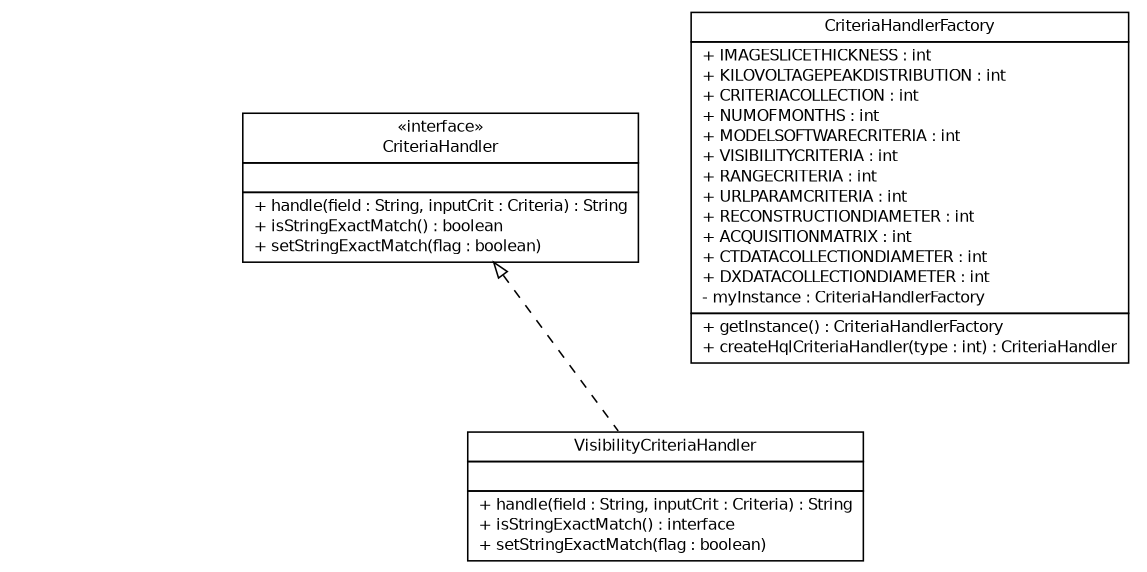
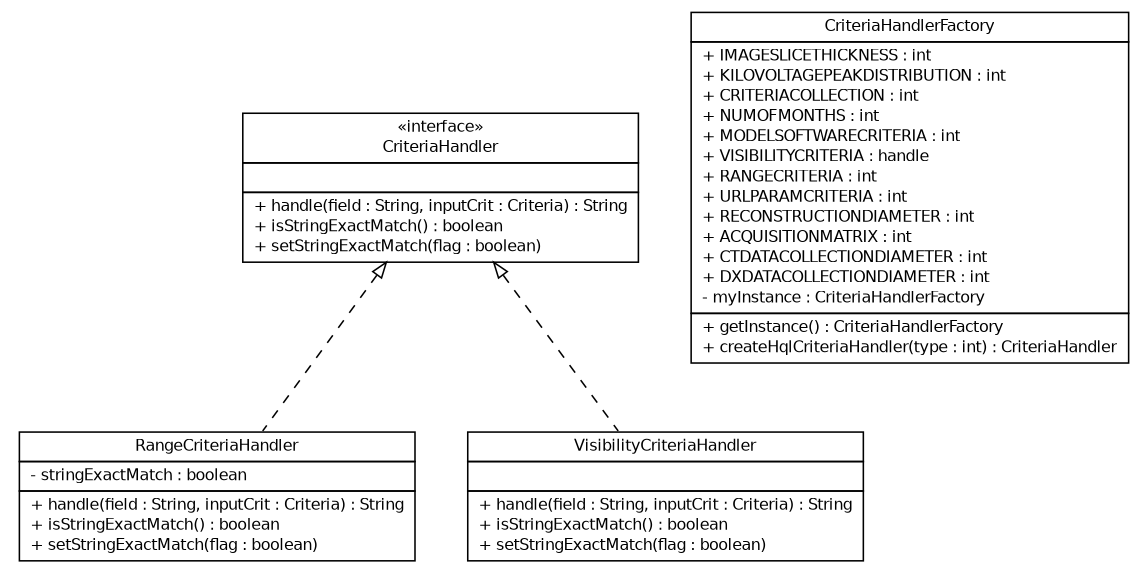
node "CriteriaHandlerFactory": text "+ VISIBILITYCRITERIA : int" -> "+ VISIBILITYCRITERIA : handle"
node "RangeCriteriaHandler": added
node "VisibilityCriteriaHandler": text "+ isStringExactMatch() : interface" -> "+ isStringExactMatch() : boolean"
